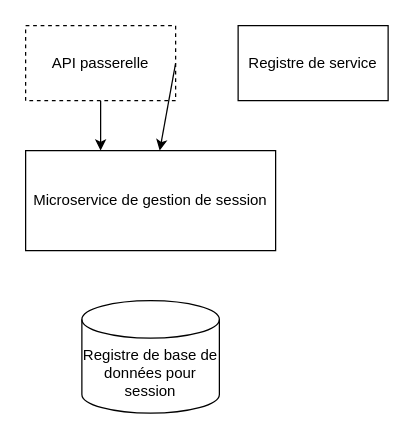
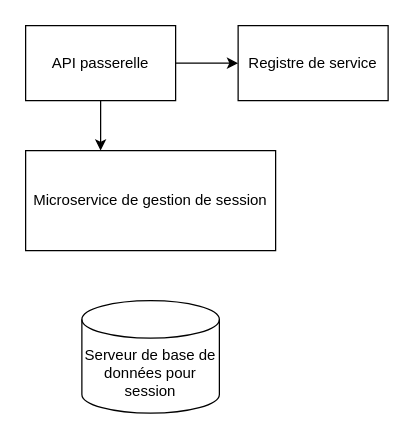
node "API passerelle": style dashed -> solid
edge "API passerelle" -> "Microservice de gestion de session": now "API passerelle" -> "Registre de service"
node "Registre de base de données pour session": label "Registre de base de données pour session" -> "Serveur de base de données pour session"
